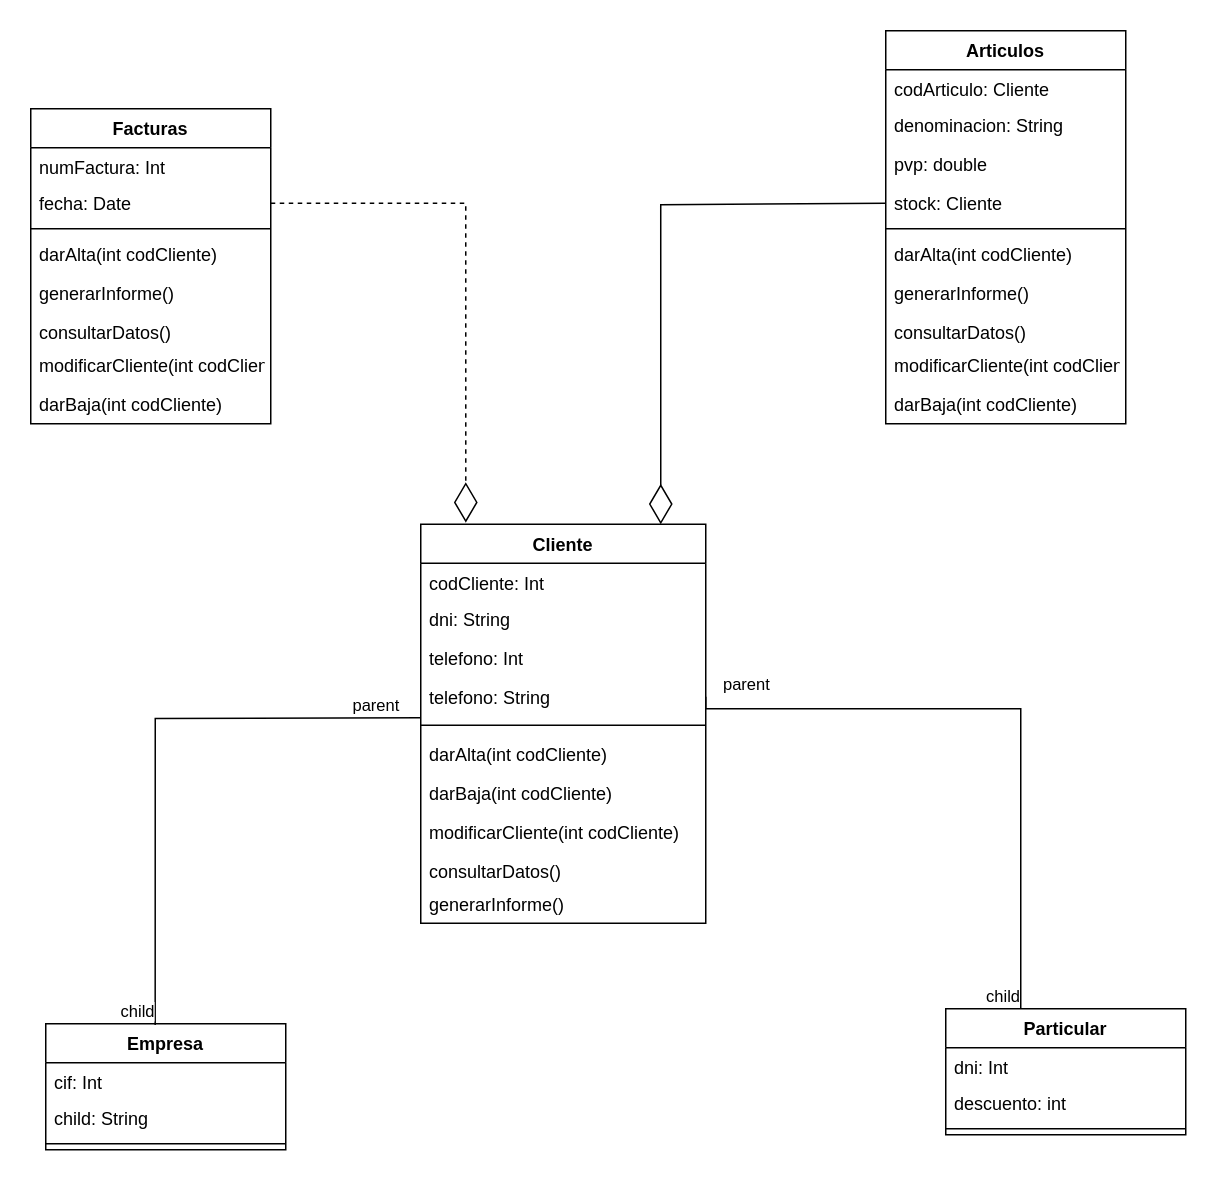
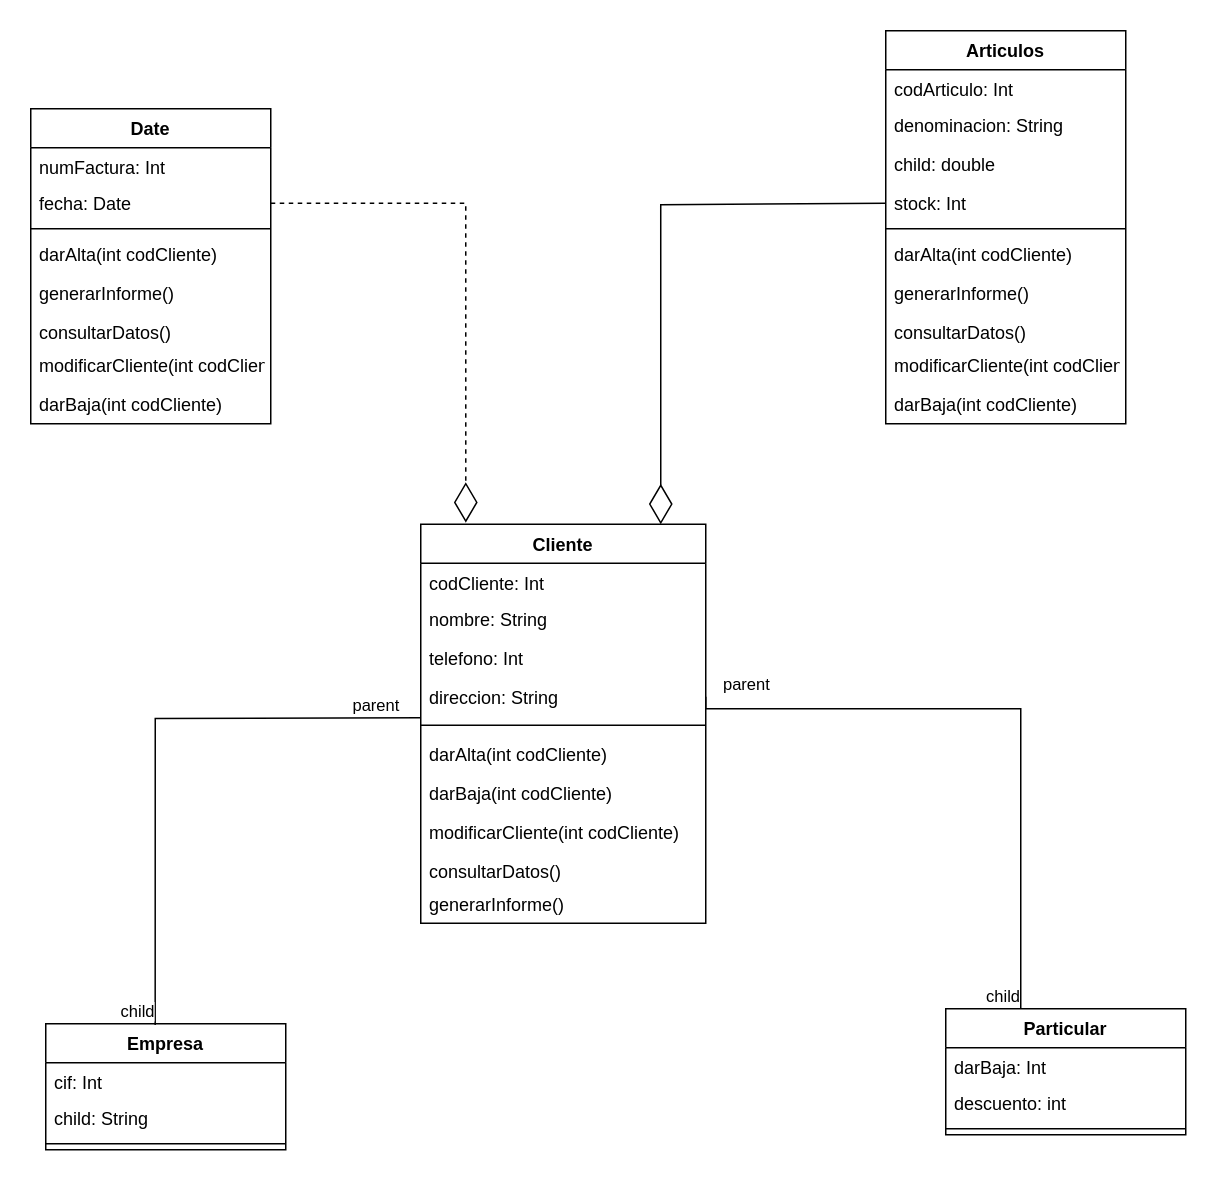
node "codArticulo: Cliente": label "codArticulo: Cliente" -> "codArticulo: Int"
node "Facturas": label "Facturas" -> "Date"
node "pvp: double": label "pvp: double" -> "child: double"
node "stock: Cliente": label "stock: Cliente" -> "stock: Int"
node "dni: String": label "dni: String" -> "nombre: String"
node "telefono: String": label "telefono: String" -> "direccion: String"
node "dni: Int": label "dni: Int" -> "darBaja: Int"
